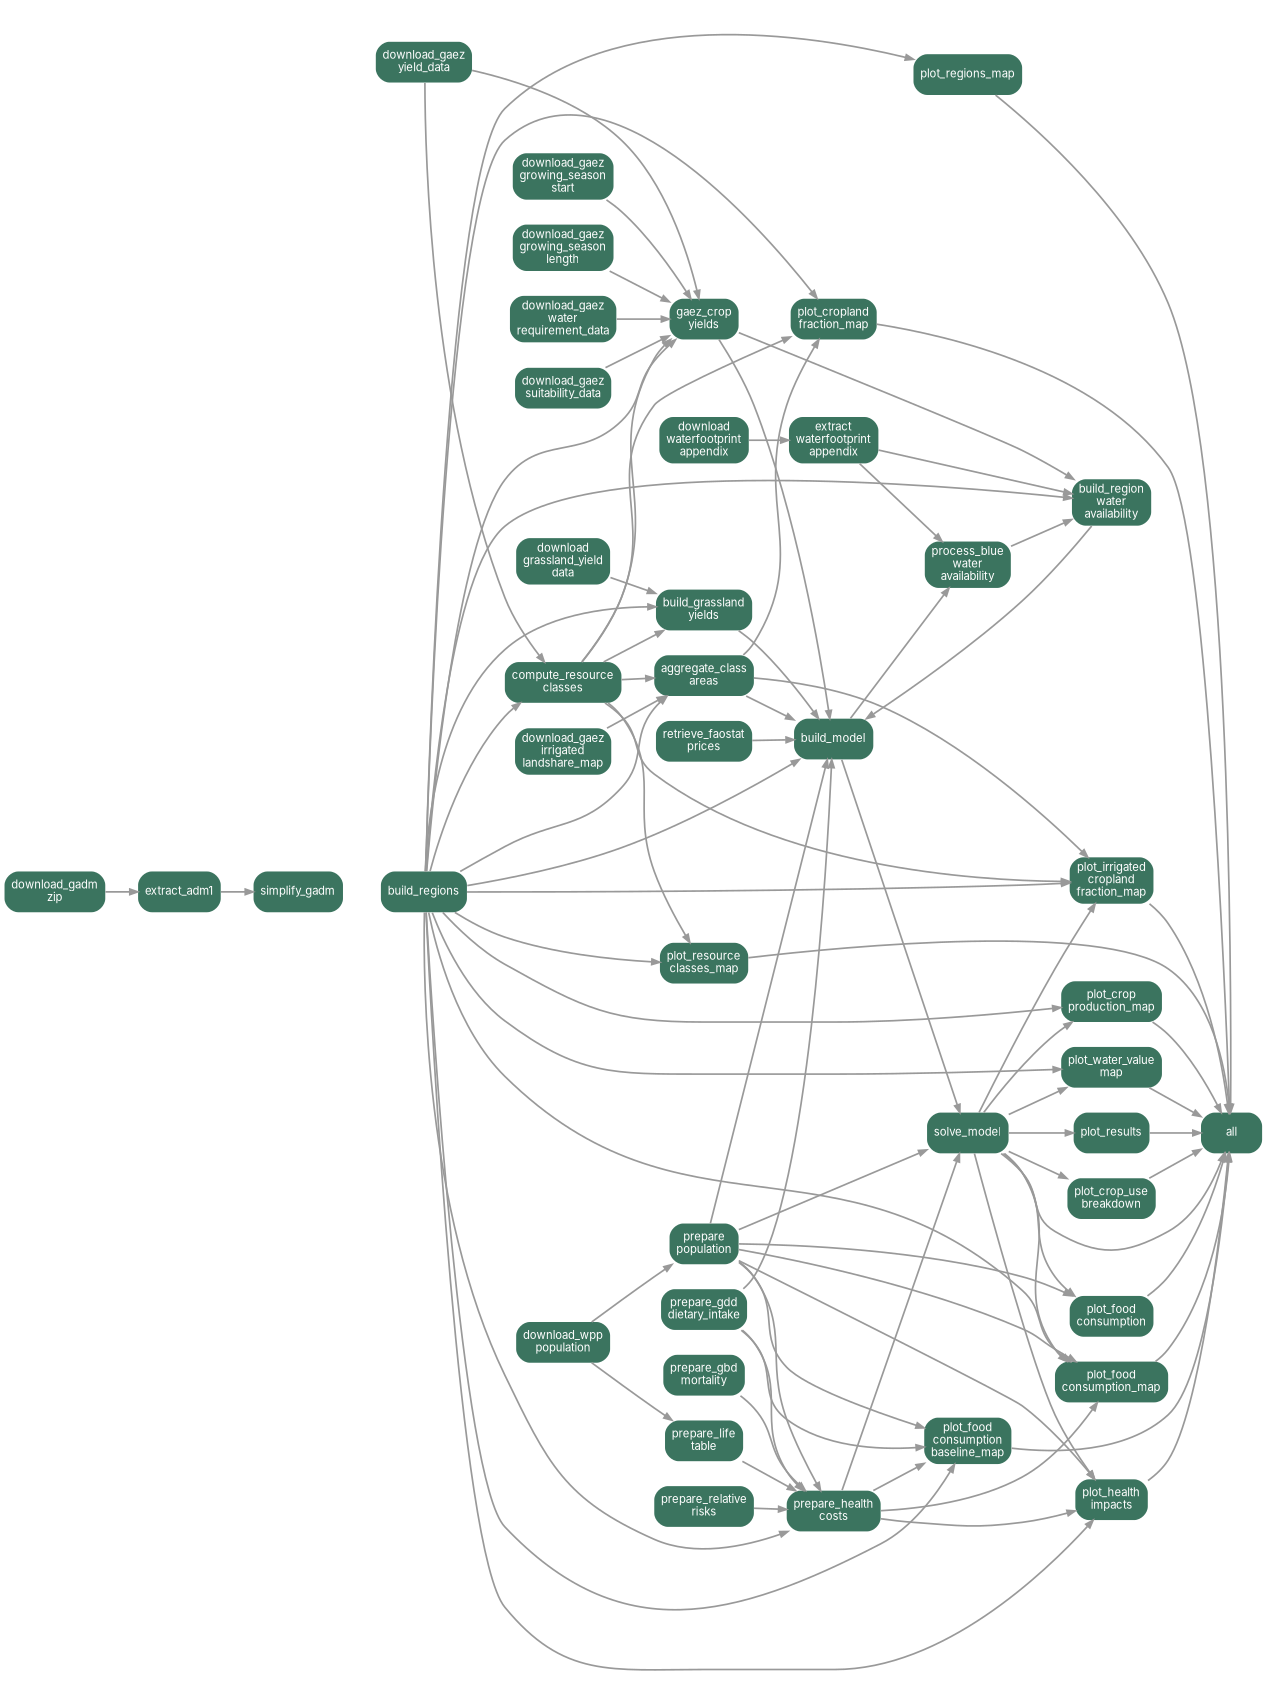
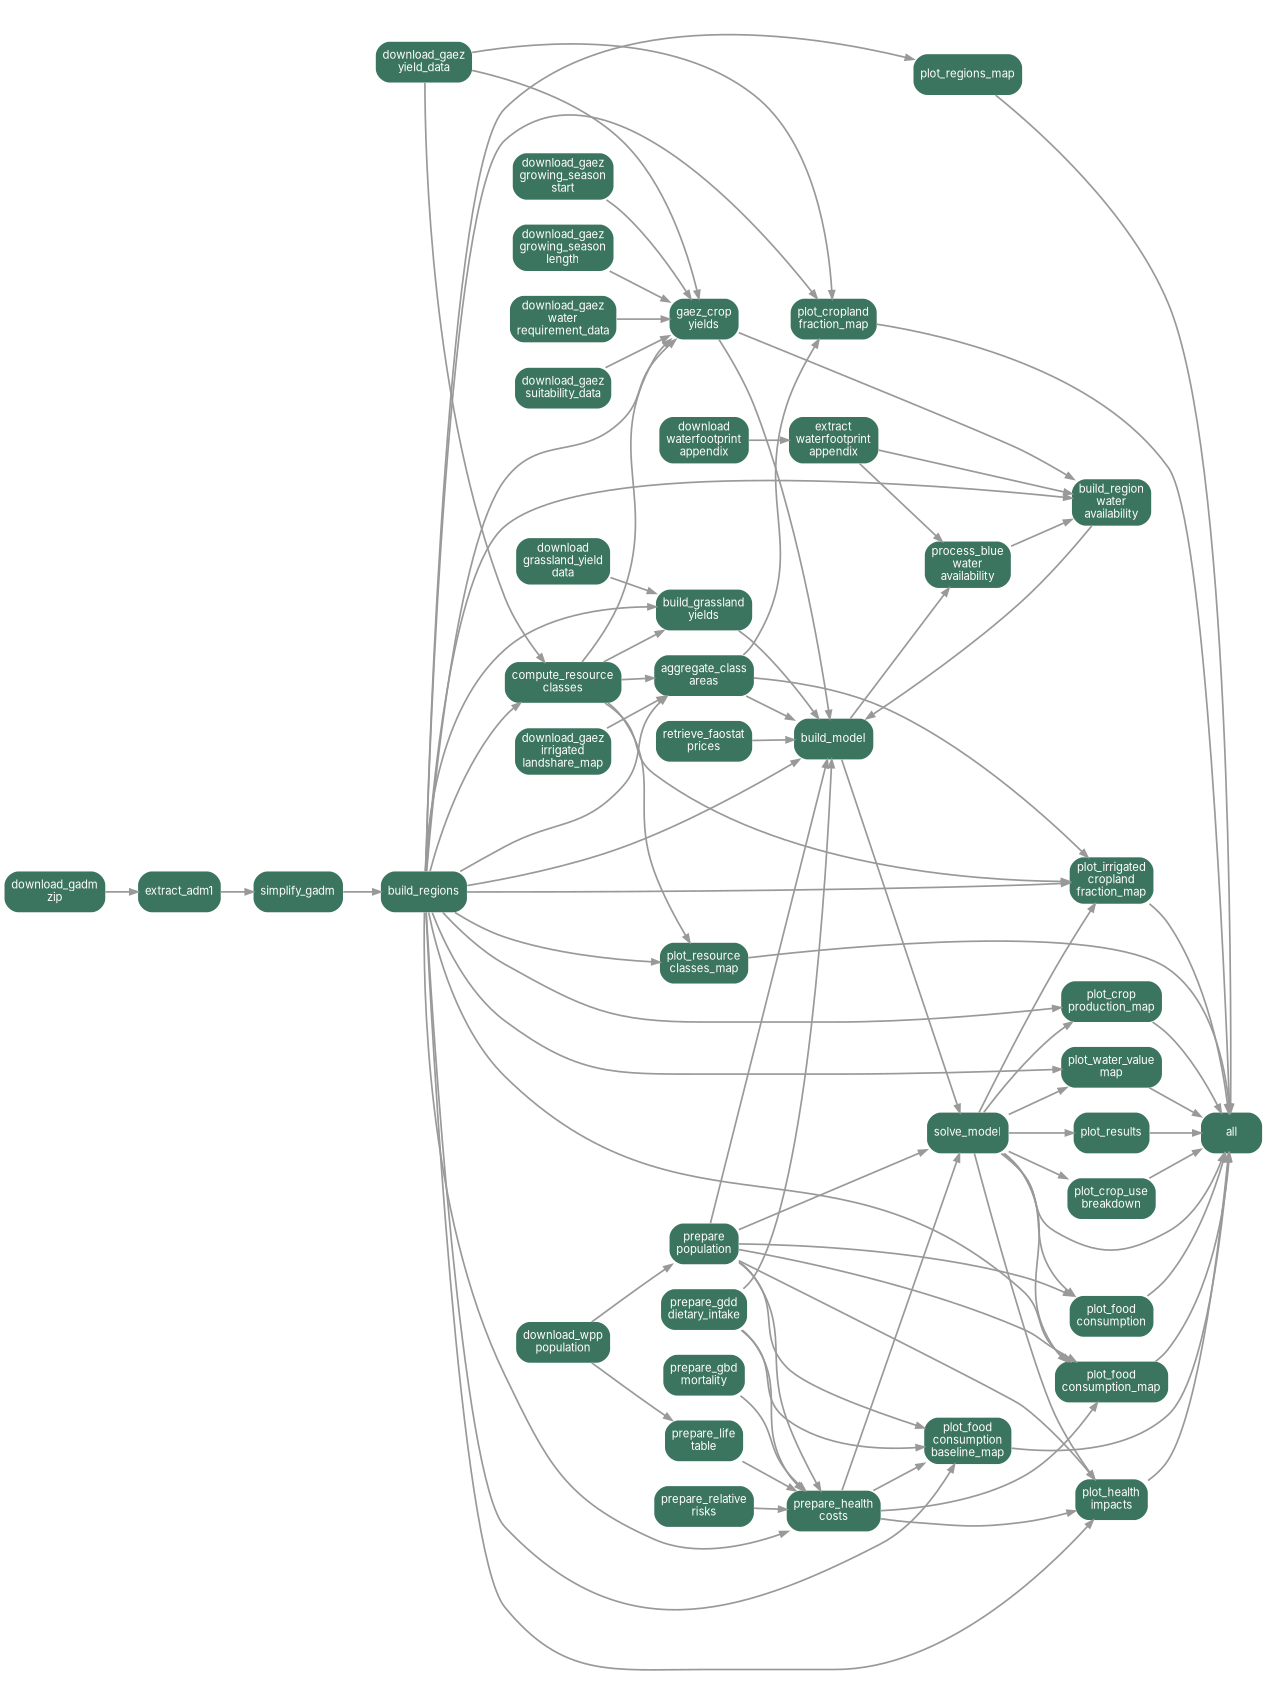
edge "compute_resource classes" -> "plot_cropland fraction_map": now "download_gaez yield_data" -> "plot_cropland fraction_map"
edge "simplify_gadm" -> "build_regions": added
